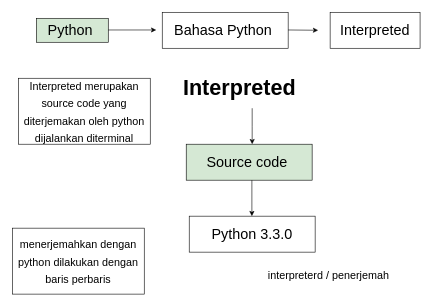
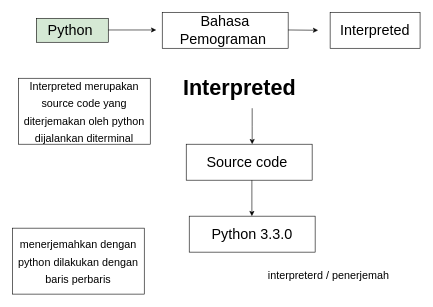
node "Bahasa Python": label "Bahasa Python" -> "Bahasa Pemograman"
node "Source code": fillcolor #d5e8d4 -> #ffffff
